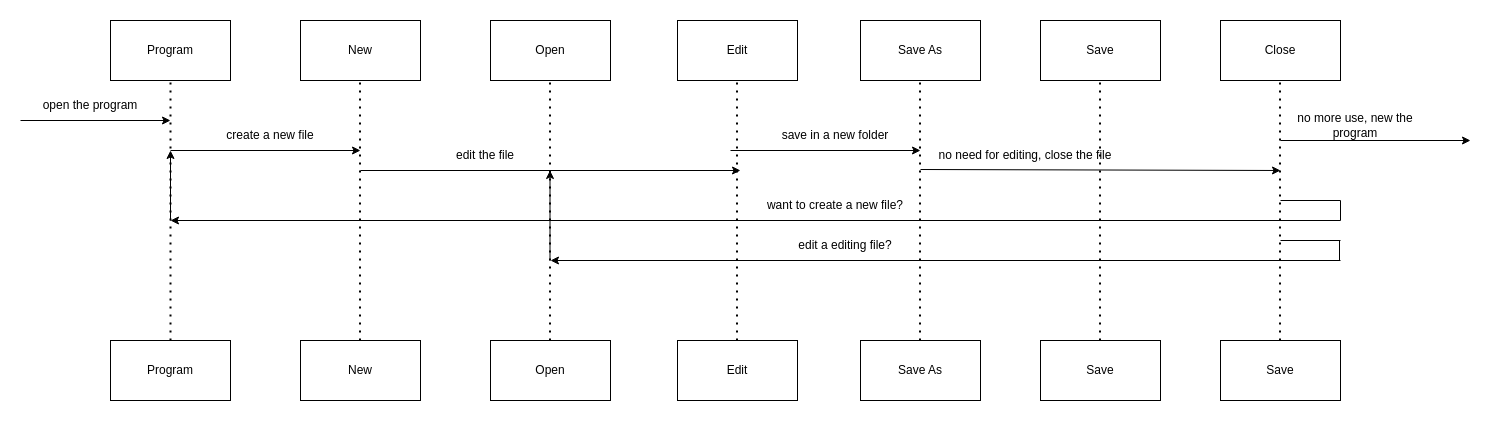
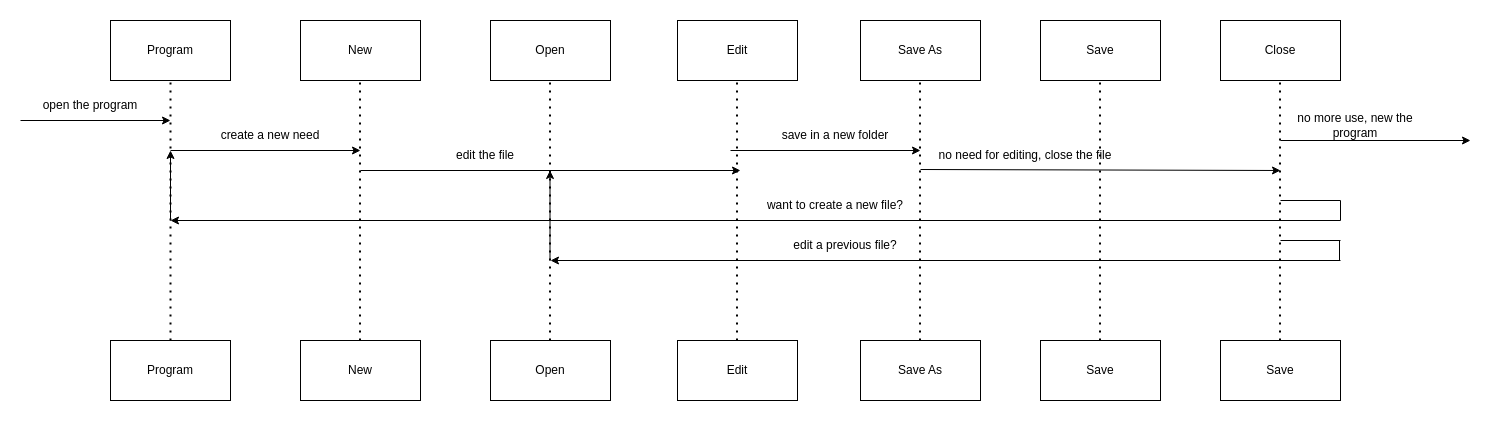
node "create a new file": label "create a new file" -> "create a new need"
node "edit a editing file?": label "edit a editing file?" -> "edit a previous file?"
